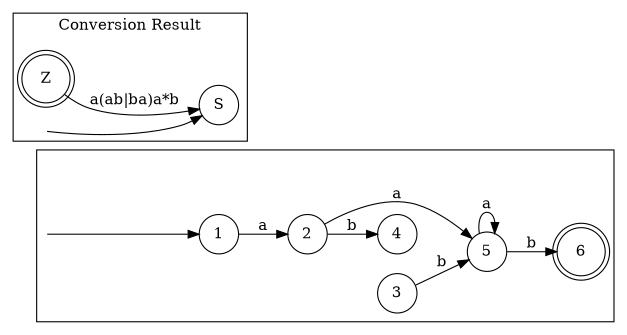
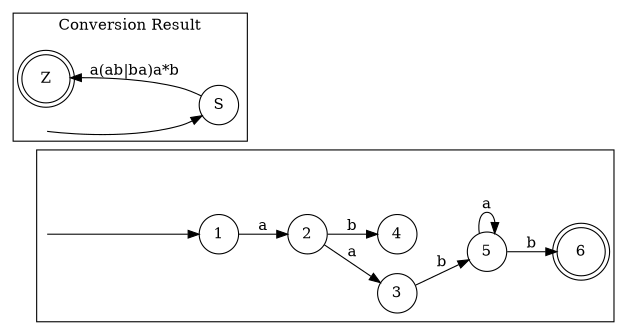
edge "Z" -> "S": reversed
edge "2" -> "5": now "2" -> "3"
